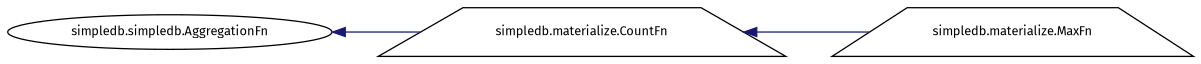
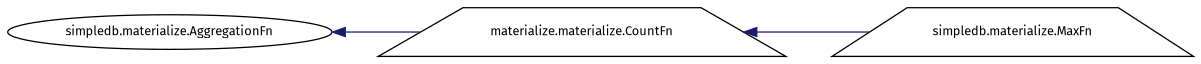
node "simpledb.simpledb.AggregationFn": label "simpledb.simpledb.AggregationFn" -> "simpledb.materialize.AggregationFn"
node "simpledb.materialize.CountFn": label "simpledb.materialize.CountFn" -> "materialize.materialize.CountFn"
